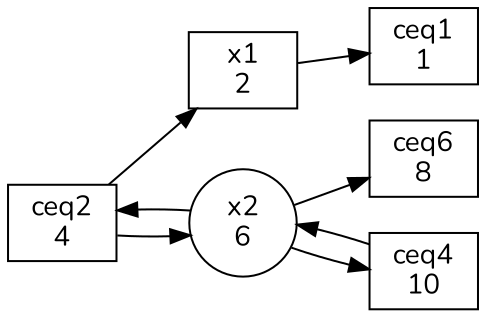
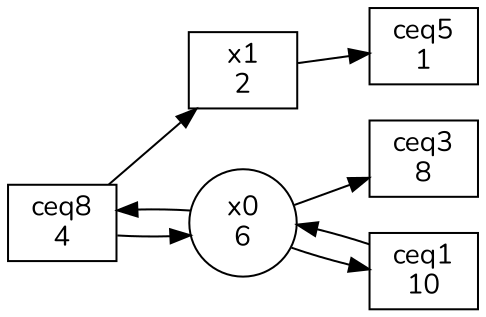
node "ceq1 1": label "ceq1 1" -> "ceq5 1"
node "ceq6 8": label "ceq6 8" -> "ceq3 8"
node "ceq2 4": label "ceq2 4" -> "ceq8 4"
node "x2 6": label "x2 6" -> "x0 6"
node "ceq4 10": label "ceq4 10" -> "ceq1 10"
